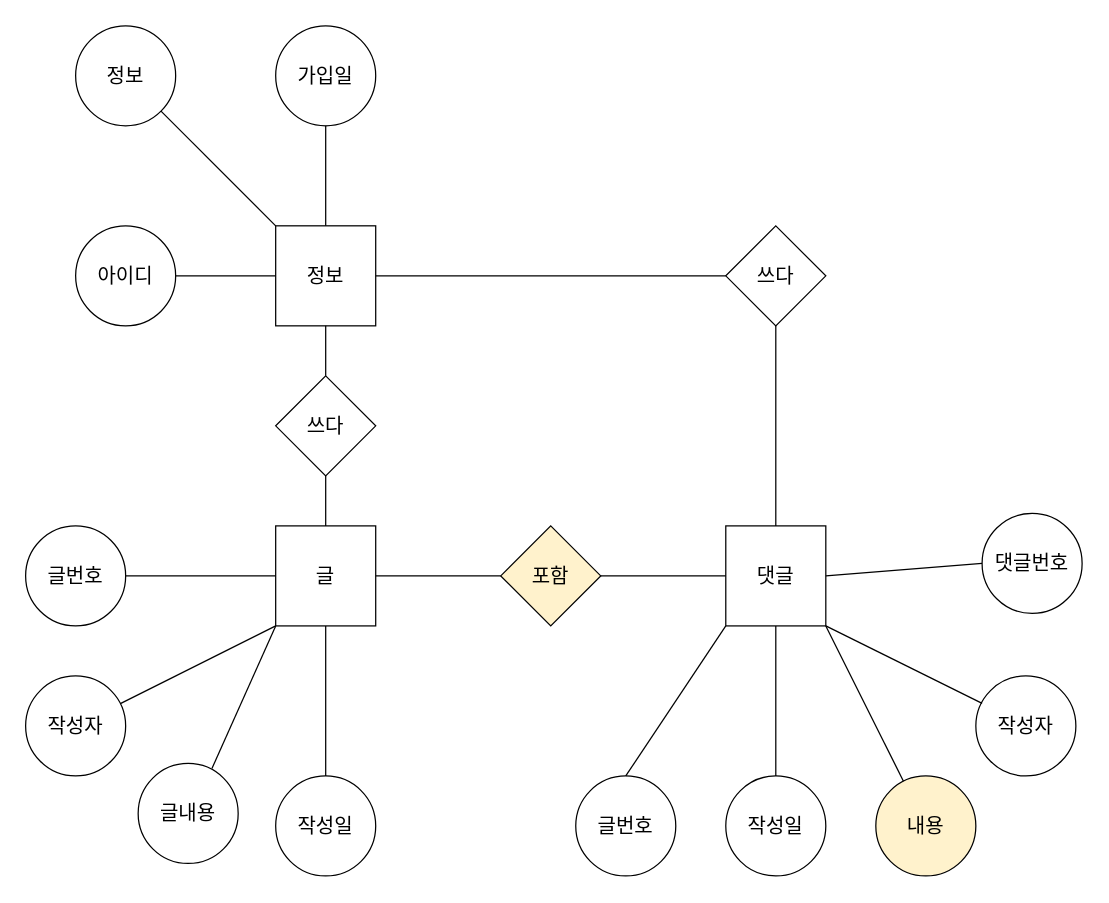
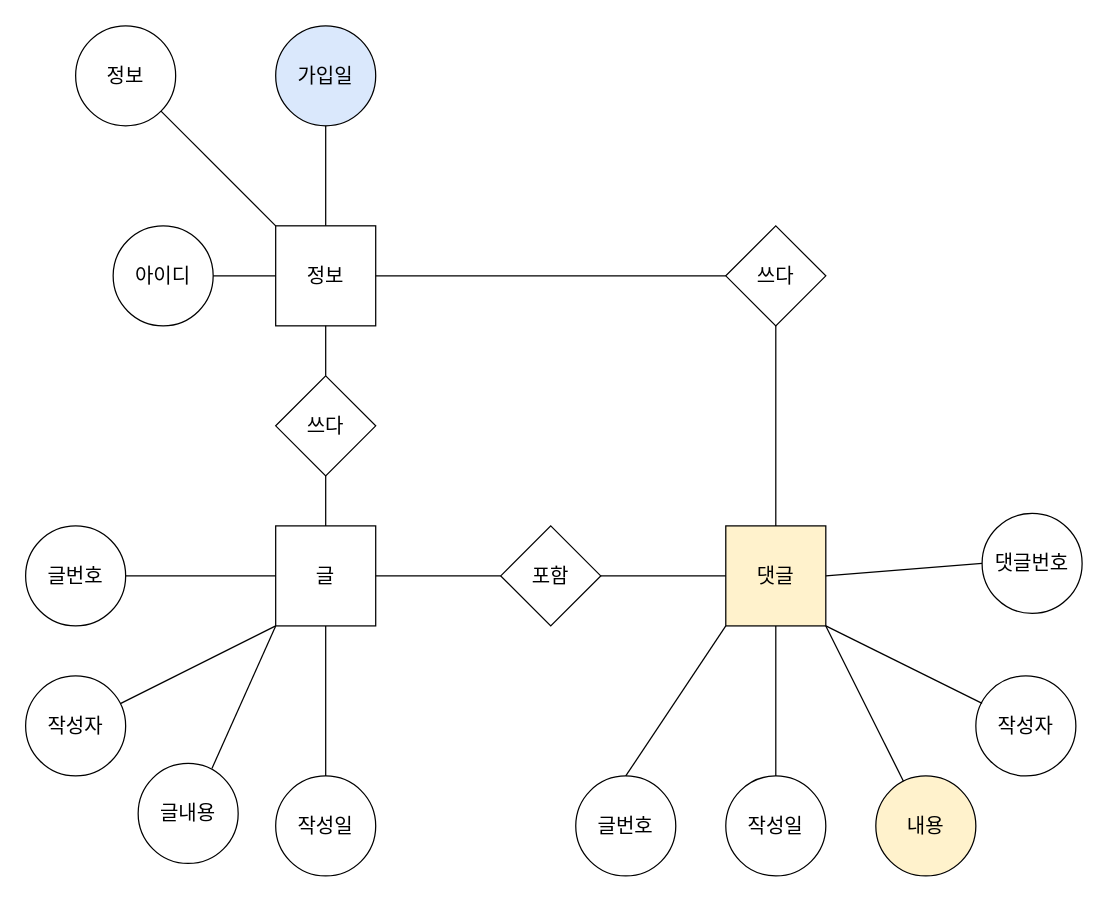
node "가입일": fillcolor #ffffff -> #dae8fc
node "아이디": moved (126, 276) -> (163, 276)
node "포함": fillcolor #fff2cc -> #ffffff
node "댓글": fillcolor #ffffff -> #fff2cc
